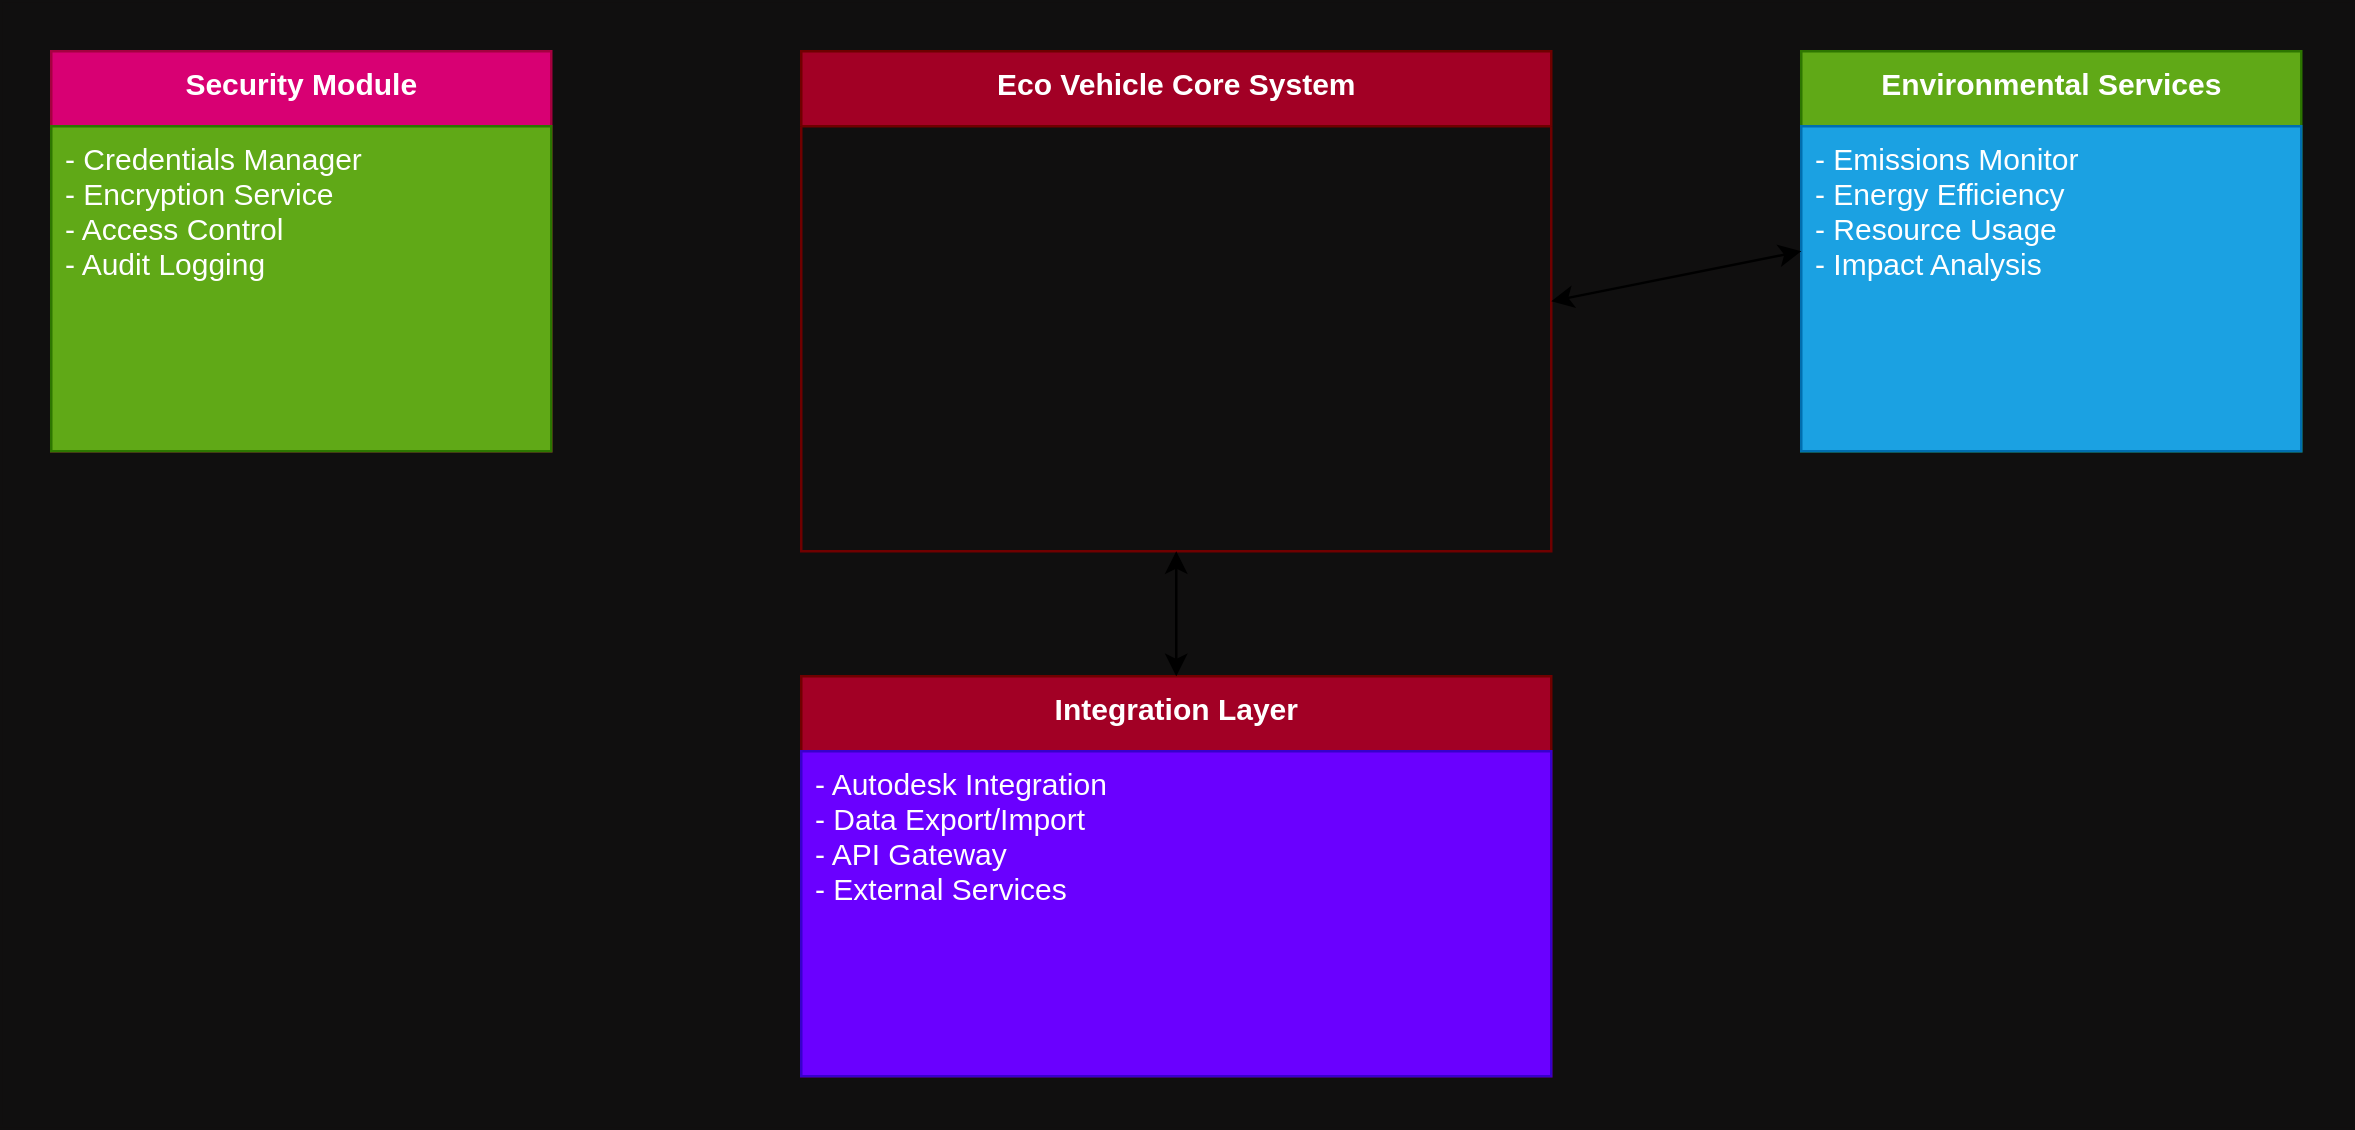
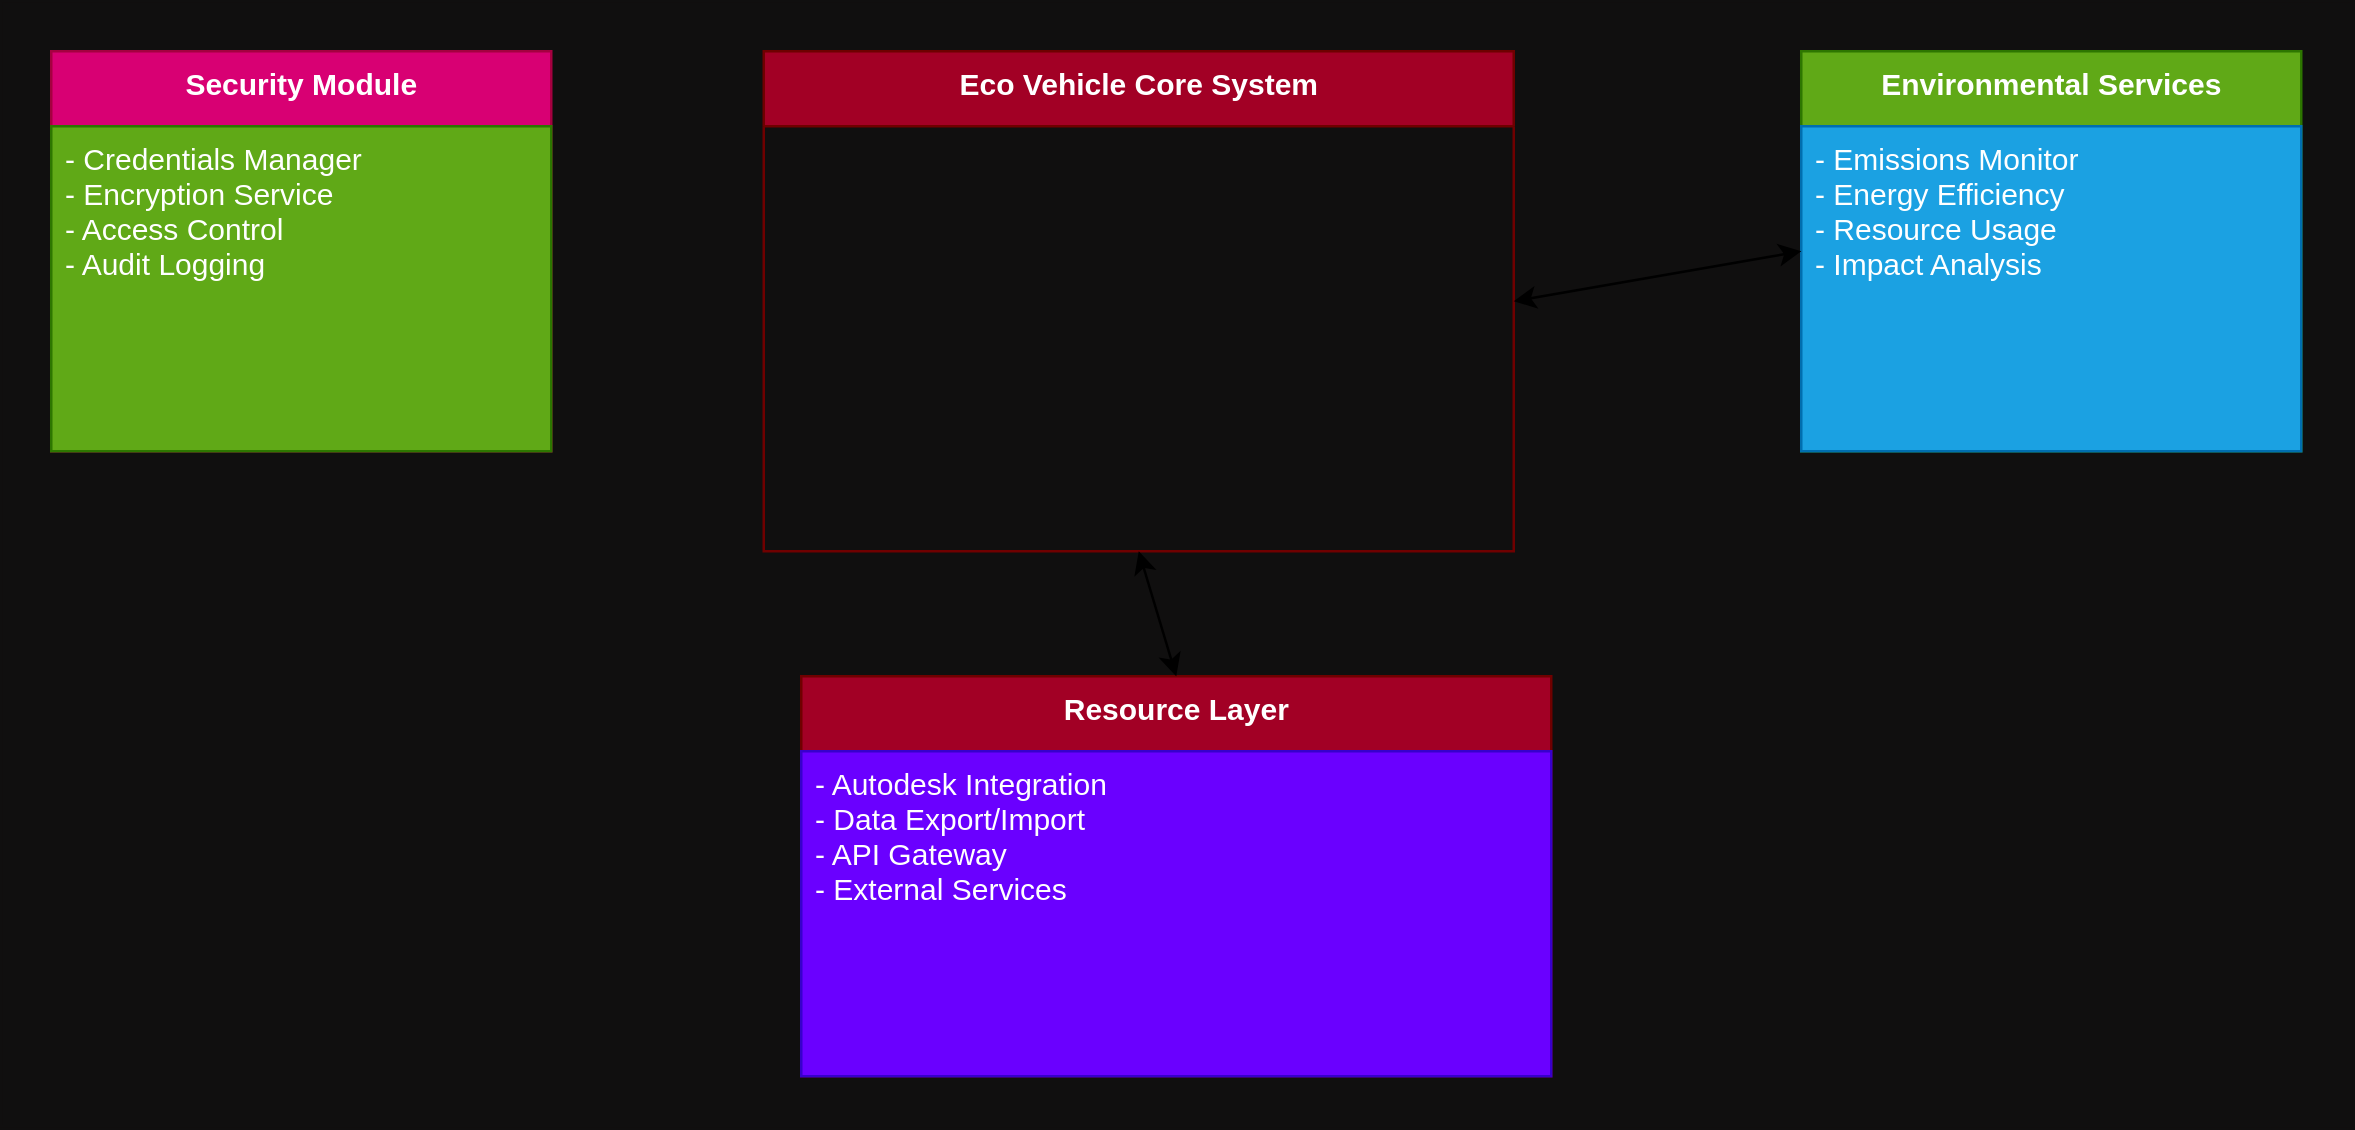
node "Eco Vehicle Core System": moved (1176, 301) -> (1139, 301)
node "Integration Layer": label "Integration Layer" -> "Resource Layer"
